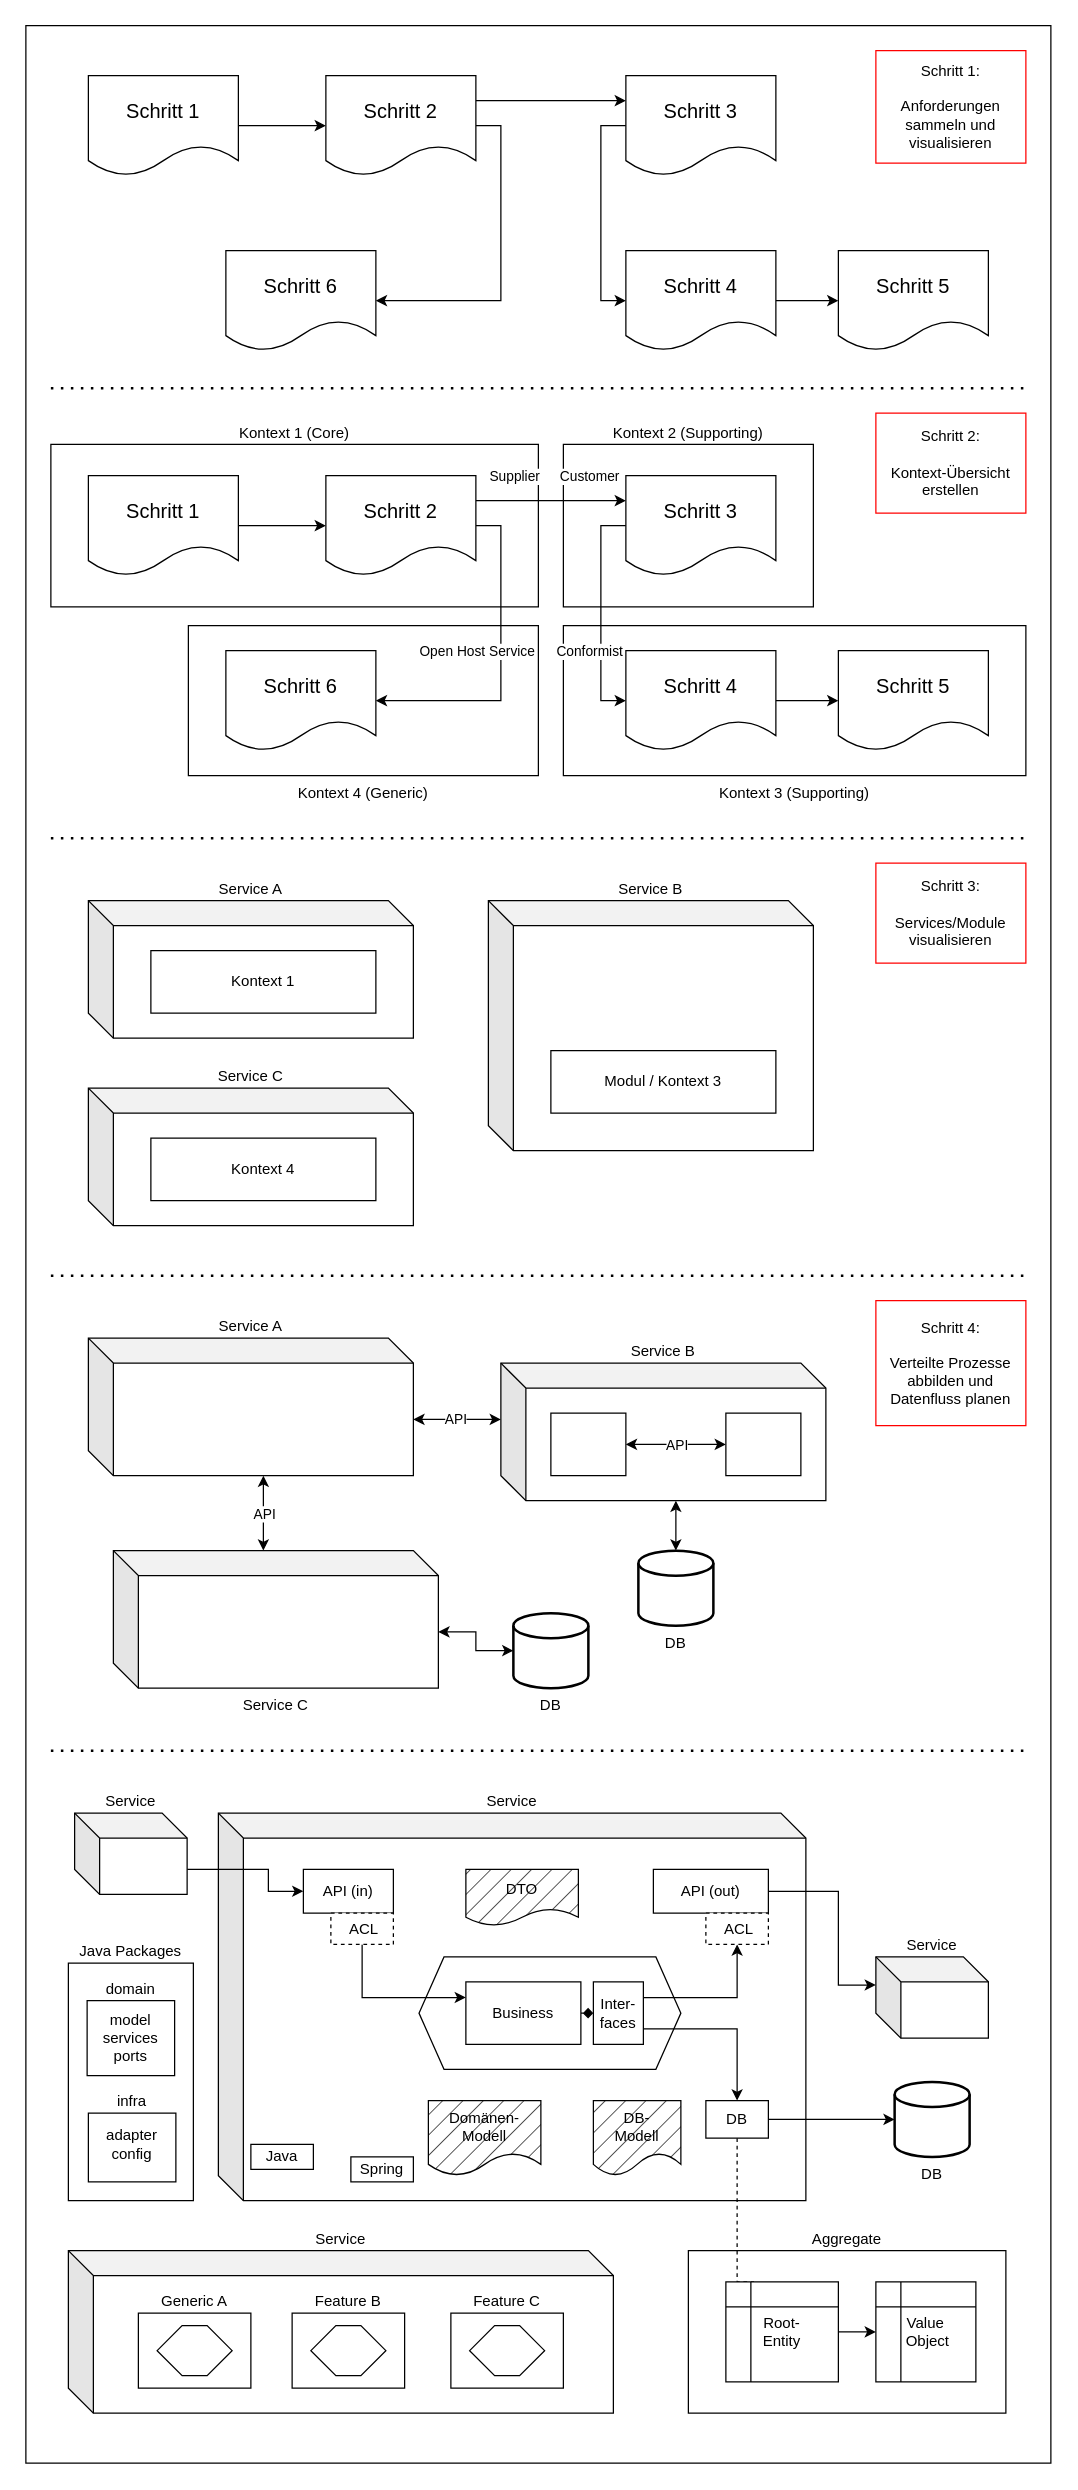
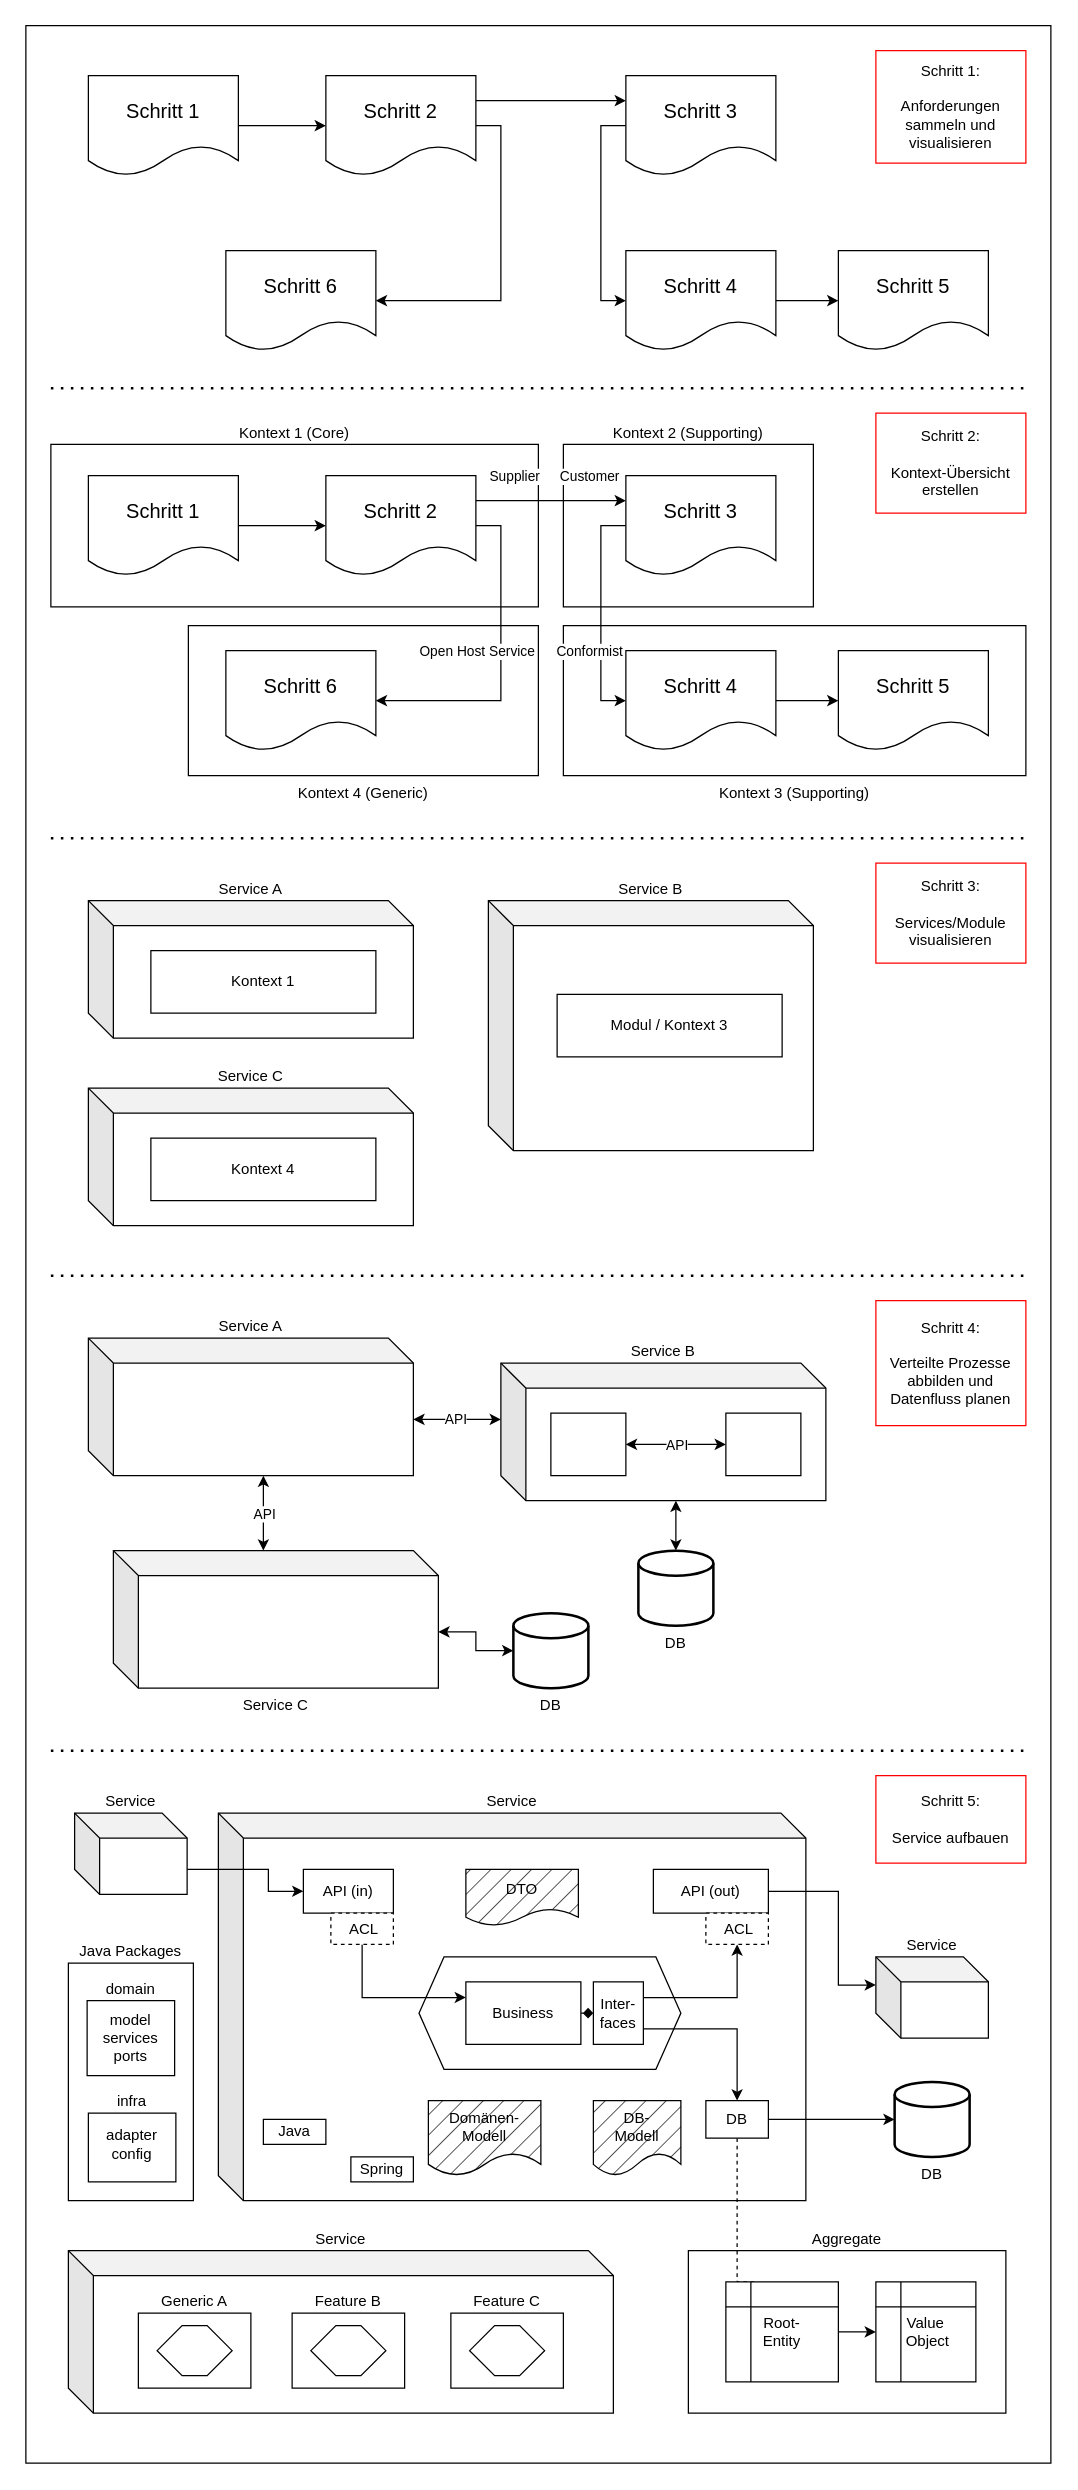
node "Modul / Kontext 3": moved (663, 1082) -> (669, 1026)
node "Schritt 5: Service aufbauen": added
node "Java": moved (282, 2157) -> (294, 2132)
